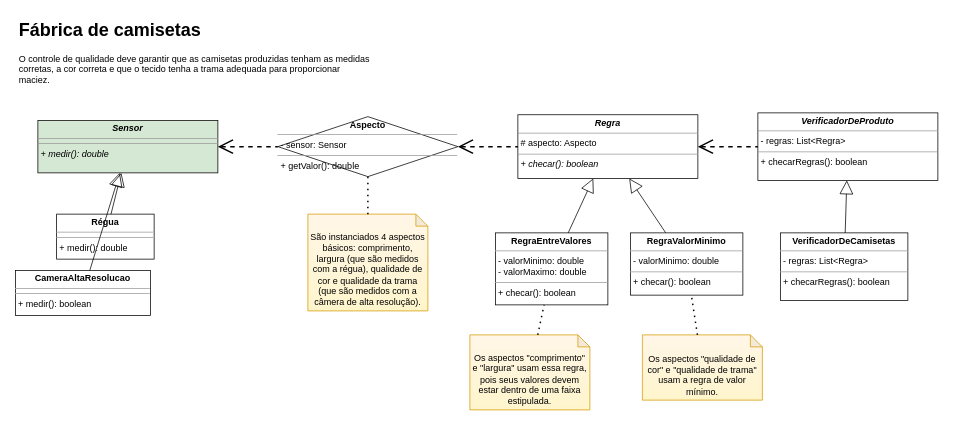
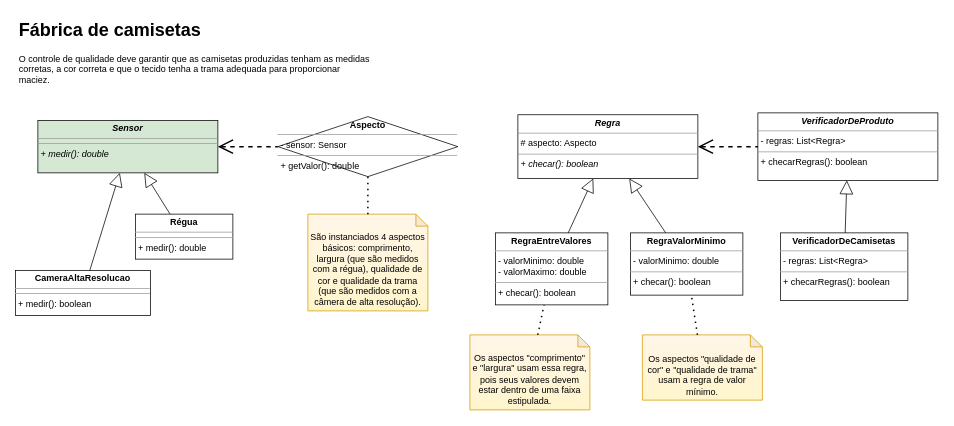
edge "Regra # aspecto: Aspecto + checar(): boolean" -> "Aspecto - sensor: Sensor + getValor(): double": removed
node "Régua + medir(): double": moved (105, 237) -> (184, 237)
